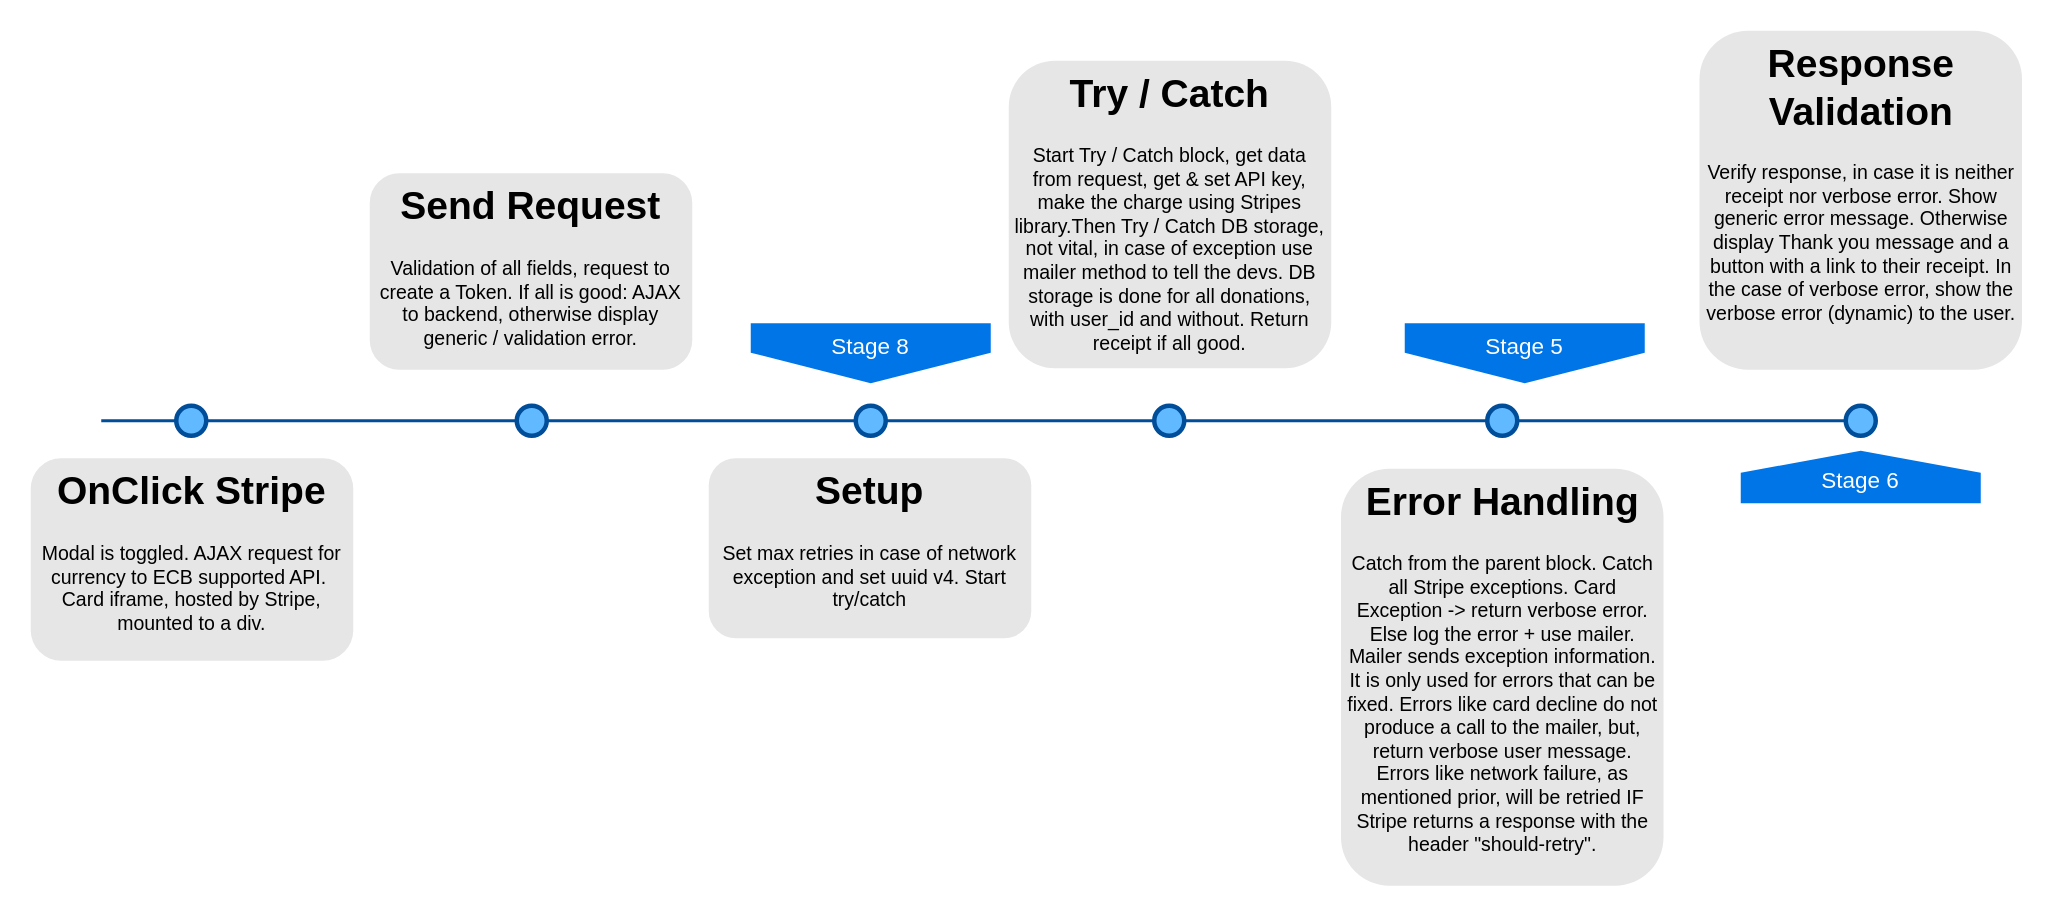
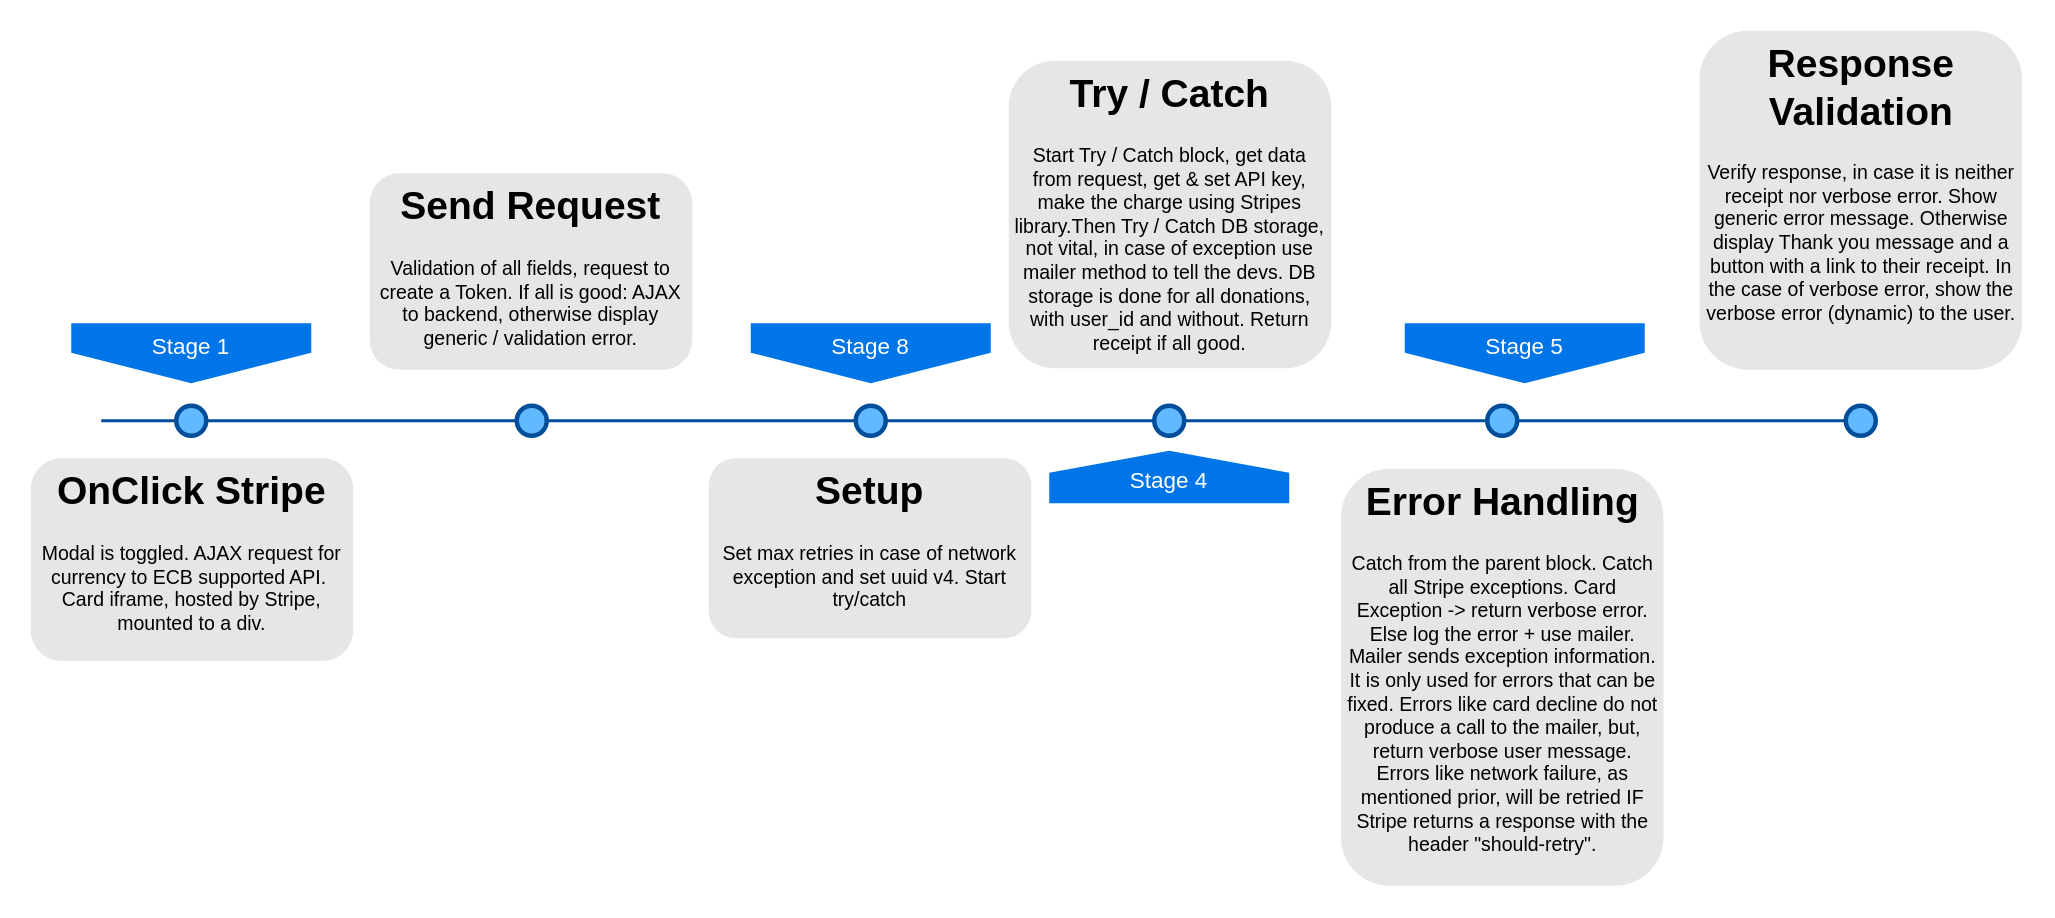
node "Stage 1": added
node "Stage 4": added
node "Stage 6": removed
